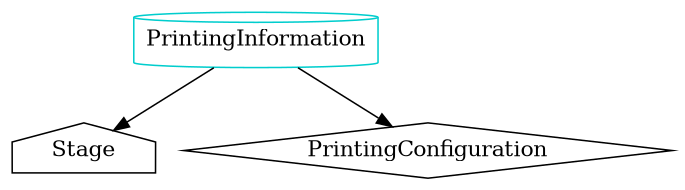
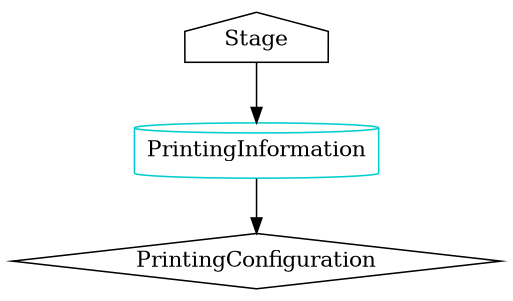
edge "PrintingInformation" -> "Stage": reversed
